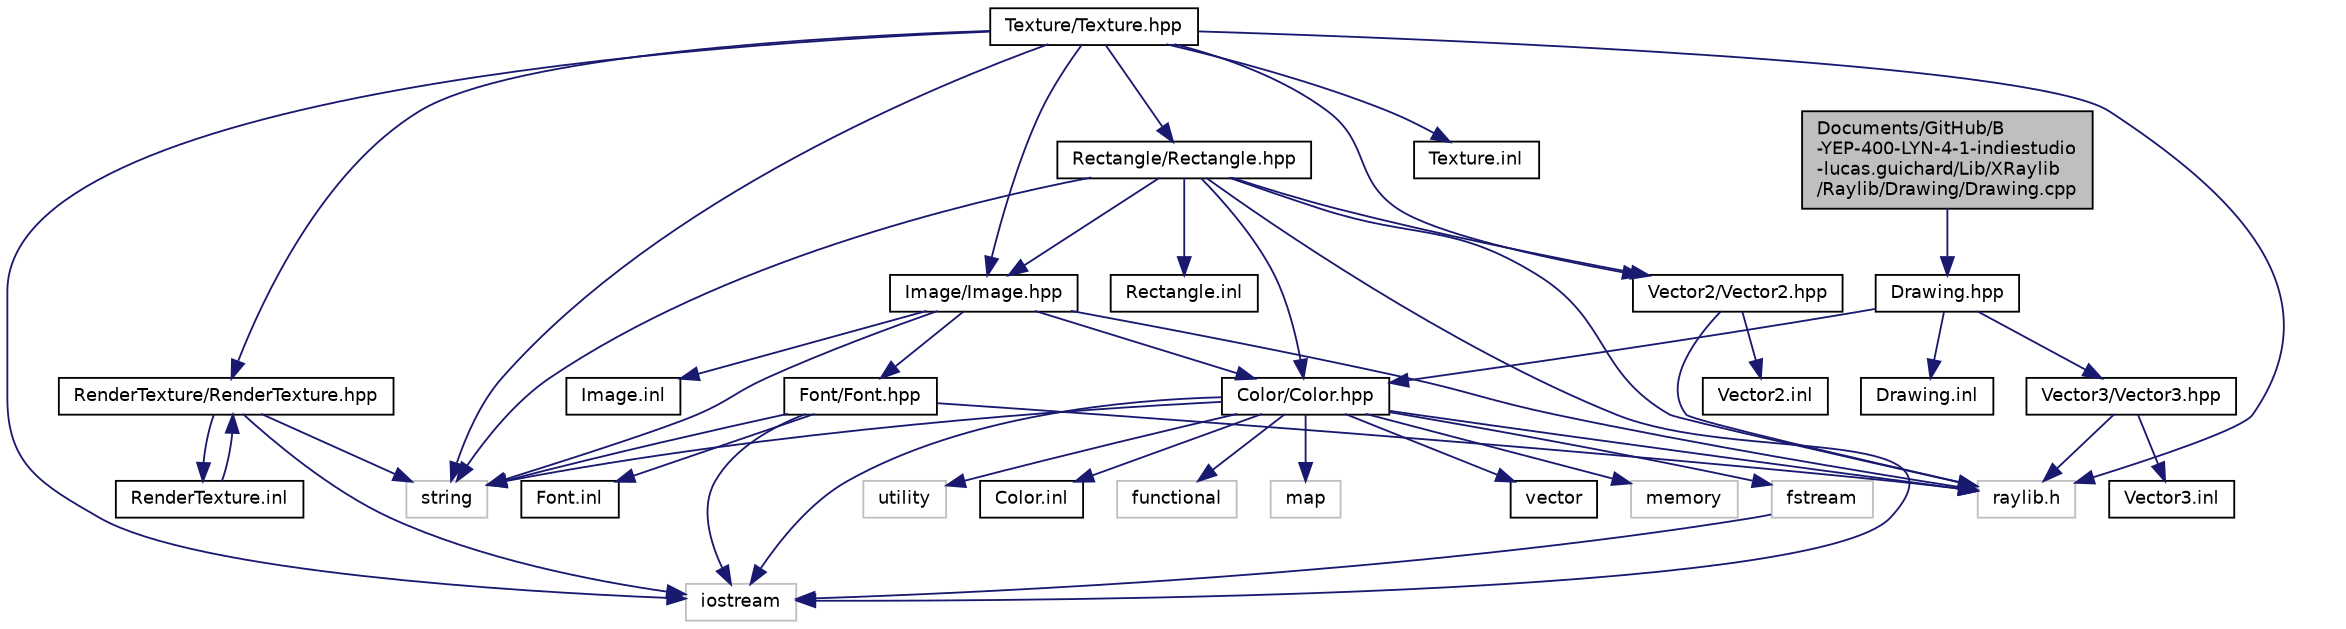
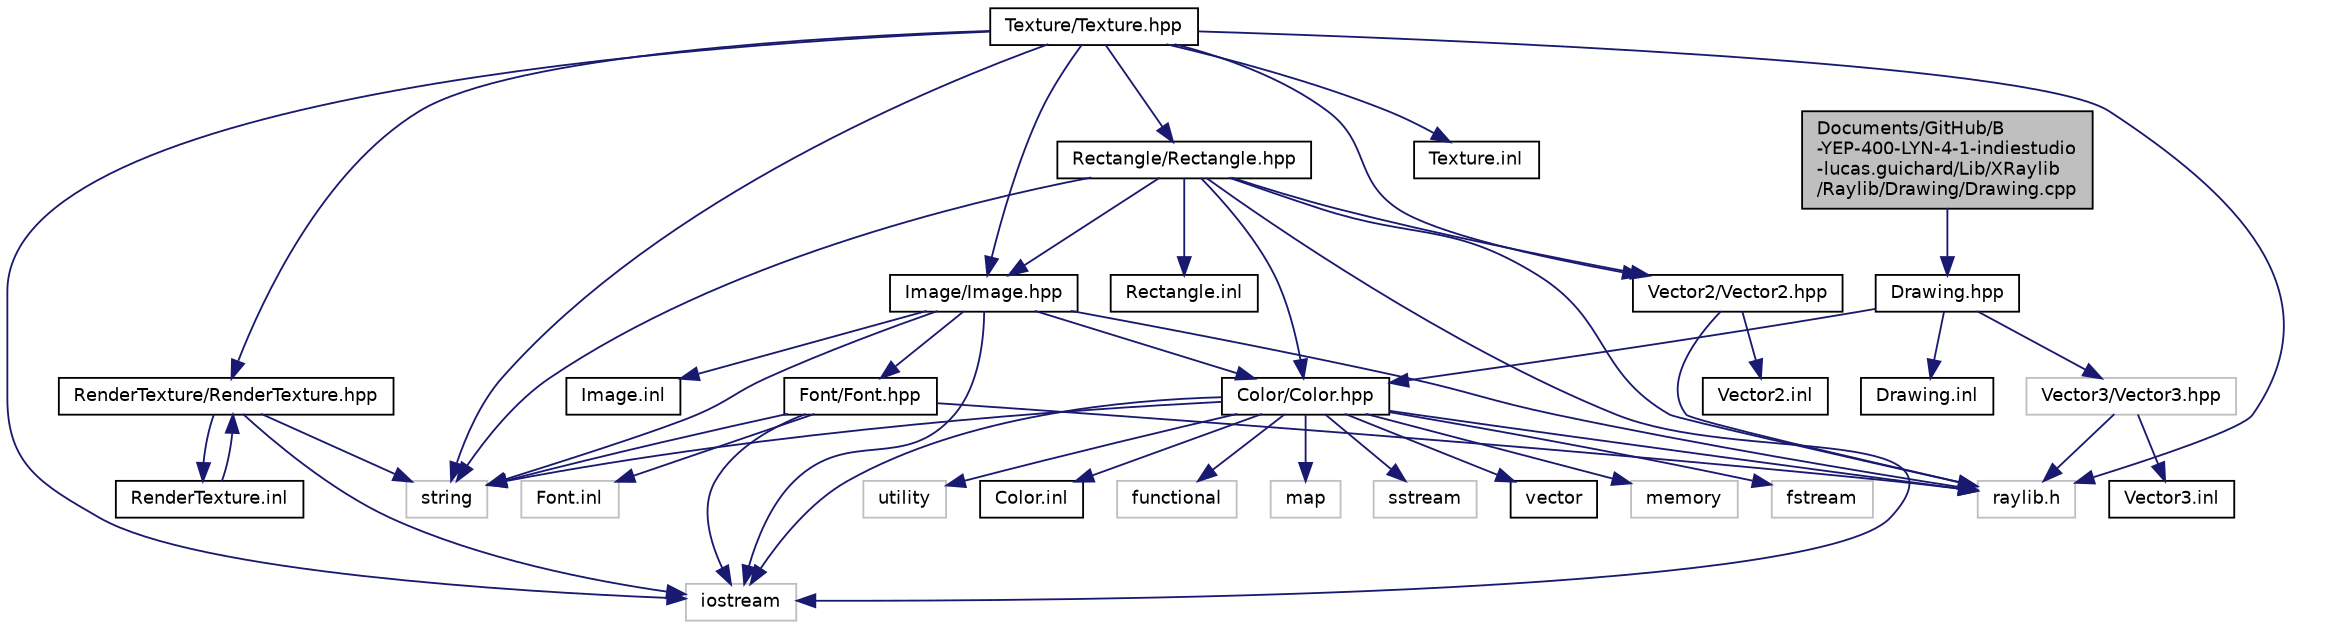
node "Vector3/Vector3.hpp": color black -> grey75
node "Font.inl": color black -> grey75
node "sstream": added
edge "fstream" -> "iostream": now "Image/Image.hpp" -> "iostream"
